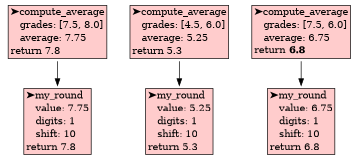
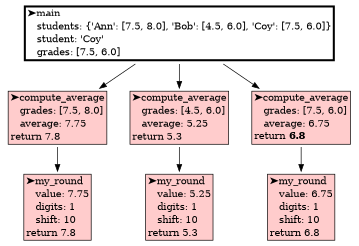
node "➤main": added
